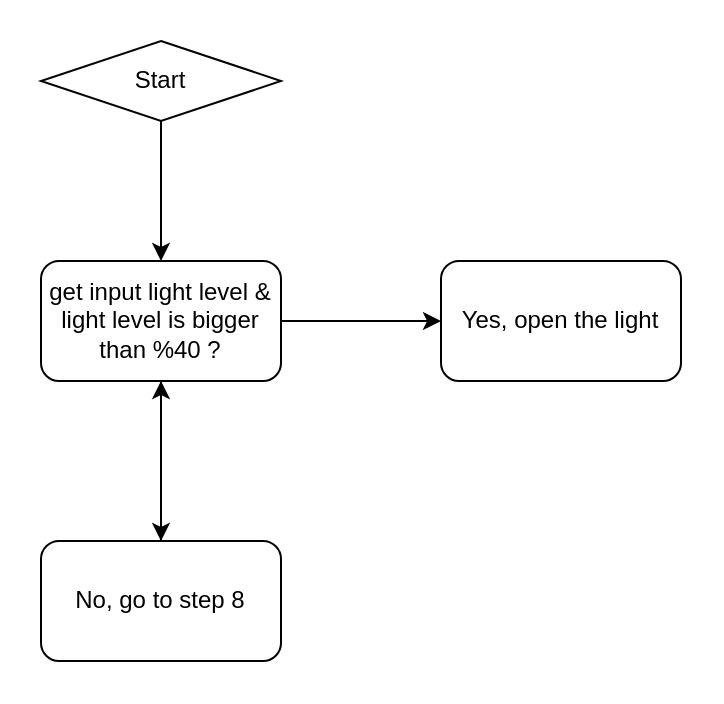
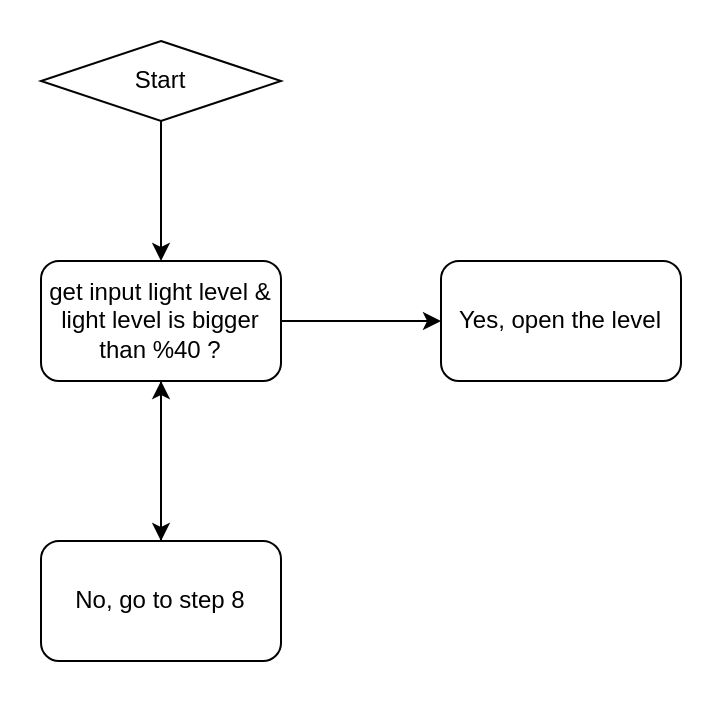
node "Yes, open the light": label "Yes, open the light" -> "Yes, open the level"
